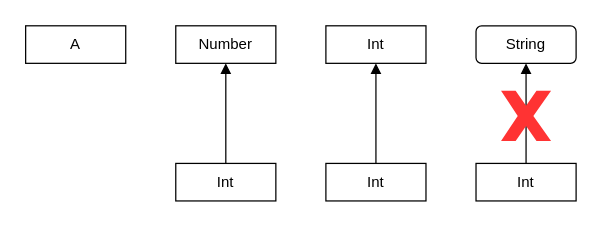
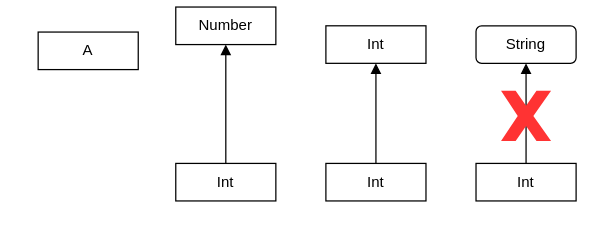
node "A": moved (76, 44) -> (88, 51)
node "Number": moved (226, 44) -> (226, 26)
